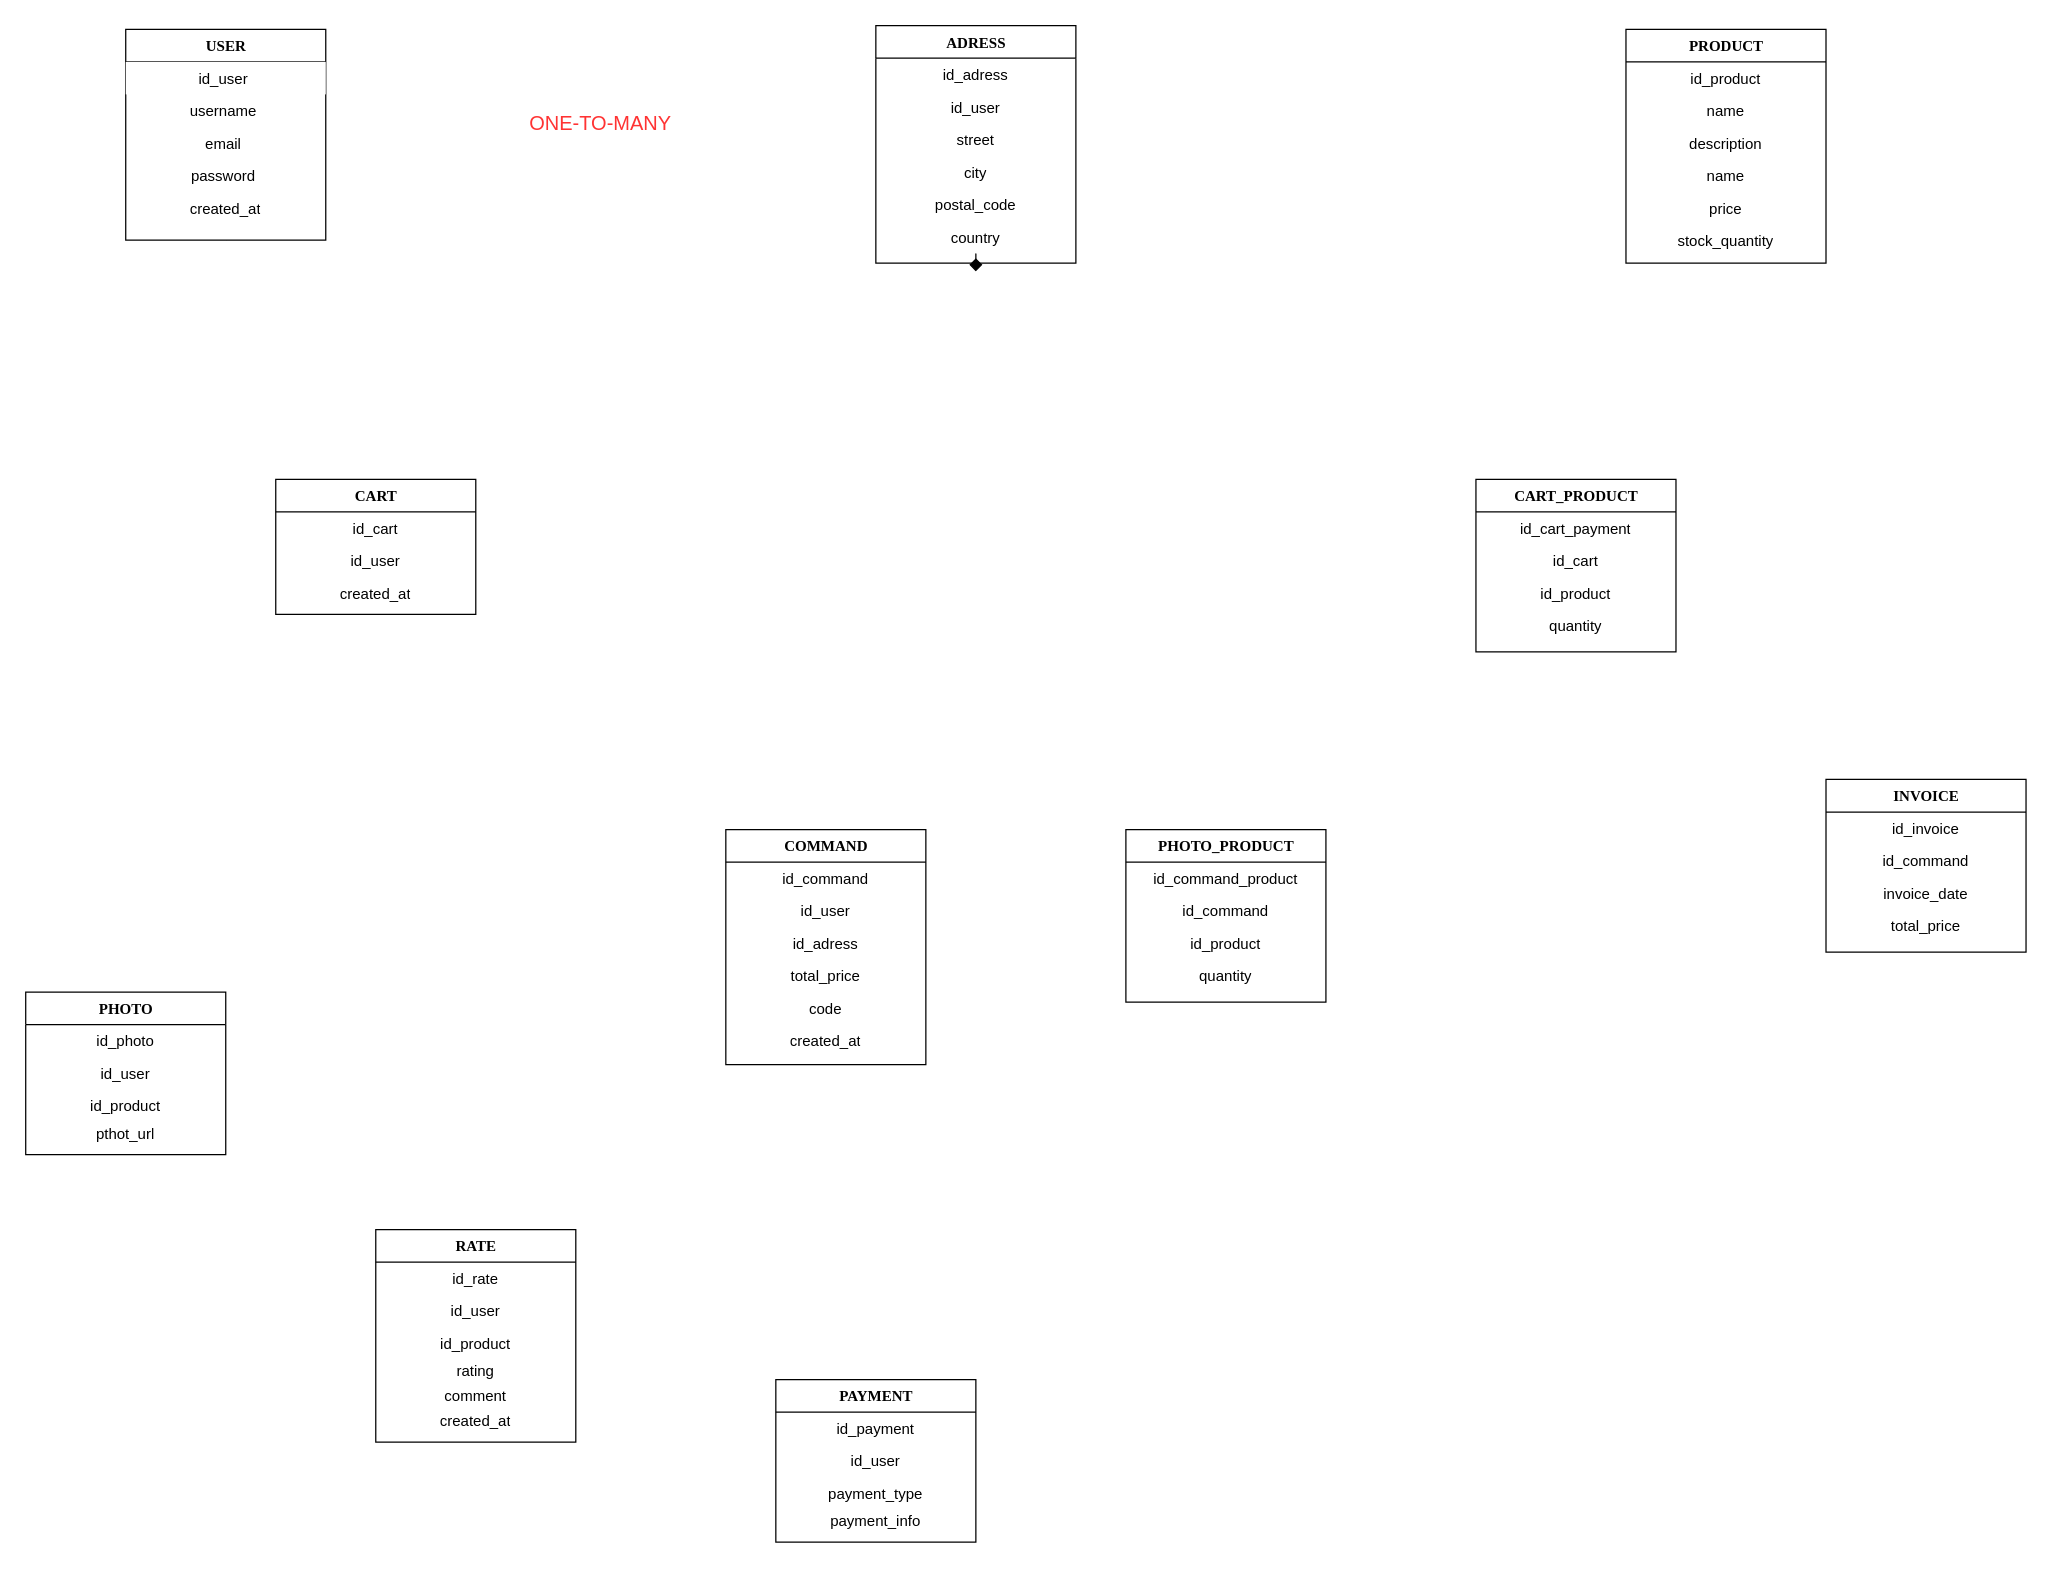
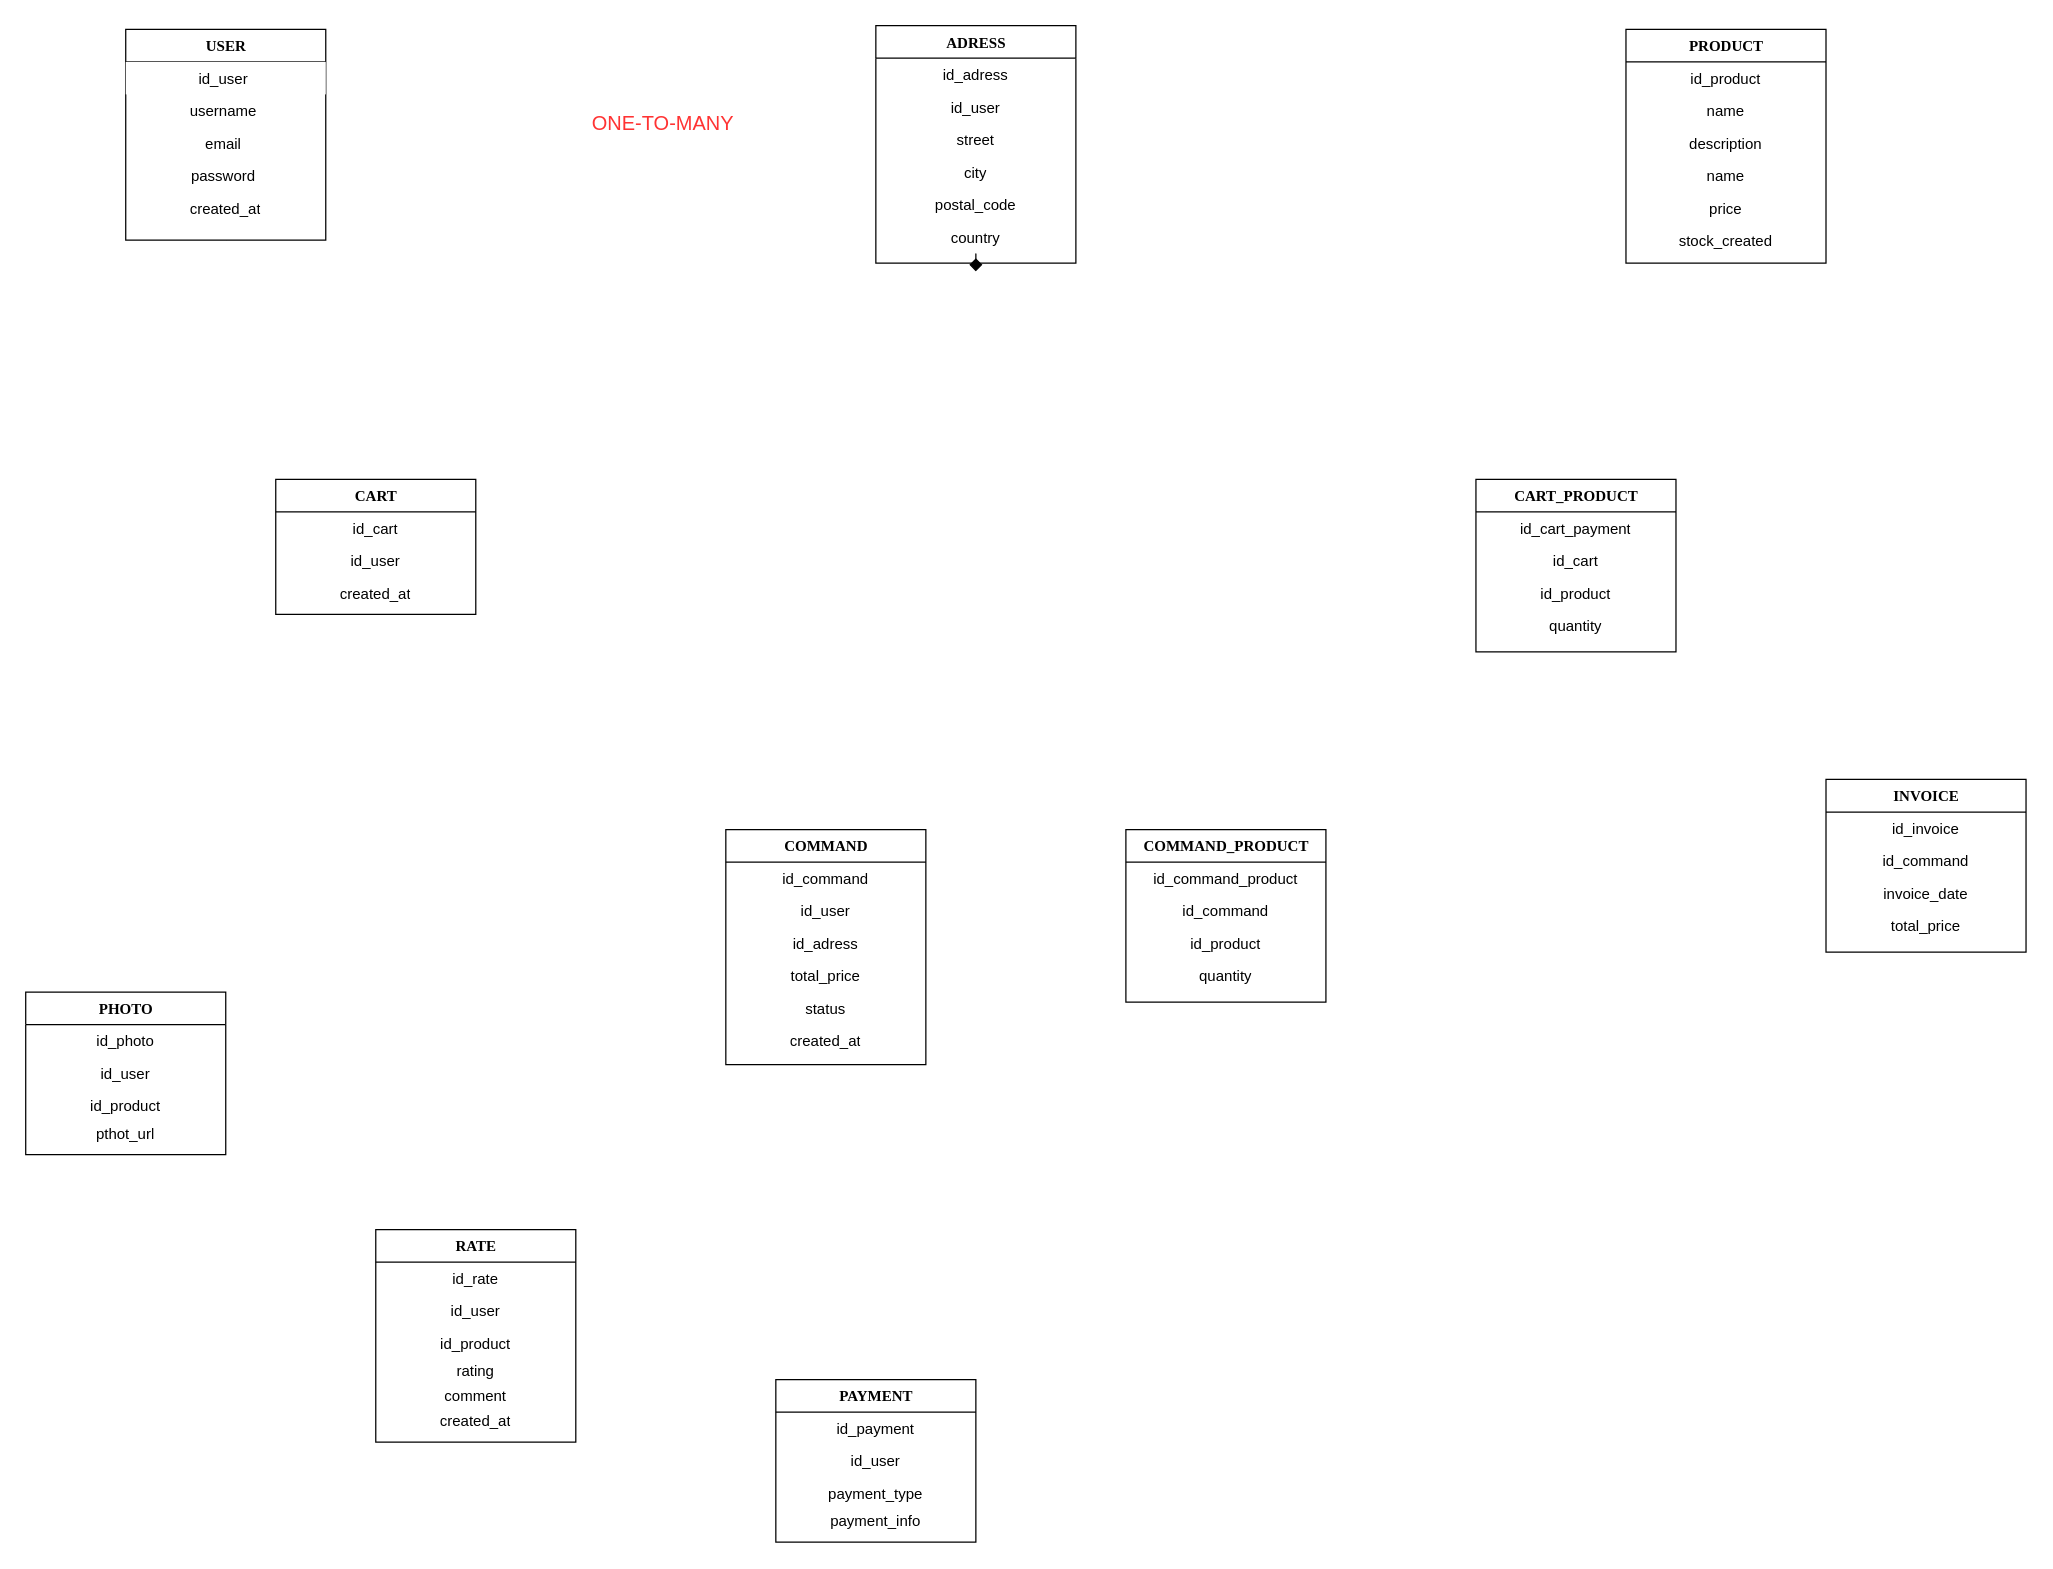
node "ONE-TO-MANY": moved (601, 123) -> (663, 123)
node "stock_quantity": label "stock_quantity" -> "stock_created"
node "PHOTO_PRODUCT": label "PHOTO_PRODUCT" -> "COMMAND_PRODUCT"
node "code": label "code" -> "status"
